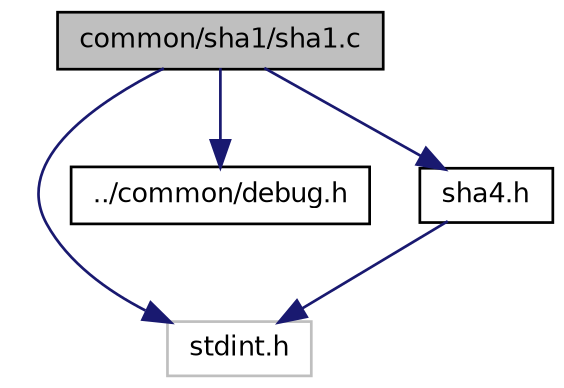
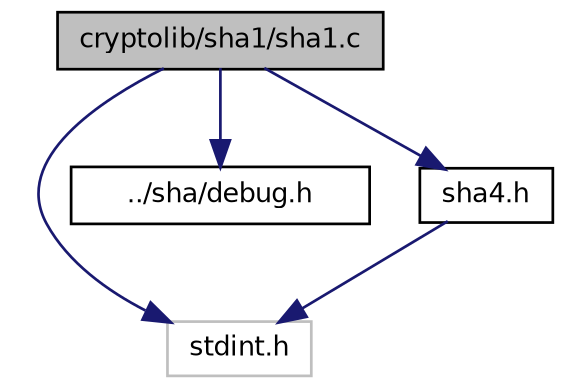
node "common/sha1/sha1.c": label "common/sha1/sha1.c" -> "cryptolib/sha1/sha1.c"
node "../common/debug.h": label "../common/debug.h" -> "../sha/debug.h"
